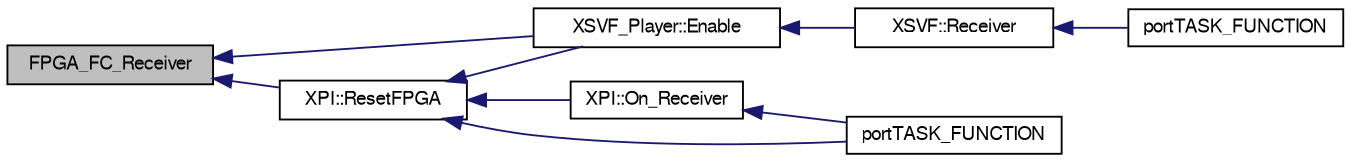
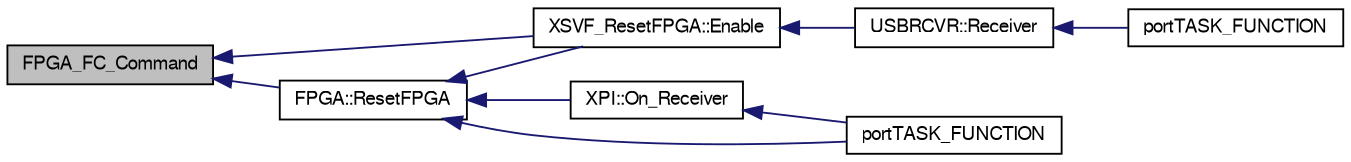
node "XSVF_Player::Enable": label "XSVF_Player::Enable" -> "XSVF_ResetFPGA::Enable"
node "XSVF::Receiver": label "XSVF::Receiver" -> "USBRCVR::Receiver"
node "FPGA_FC_Receiver": label "FPGA_FC_Receiver" -> "FPGA_FC_Command"
node "XPI::ResetFPGA": label "XPI::ResetFPGA" -> "FPGA::ResetFPGA"
